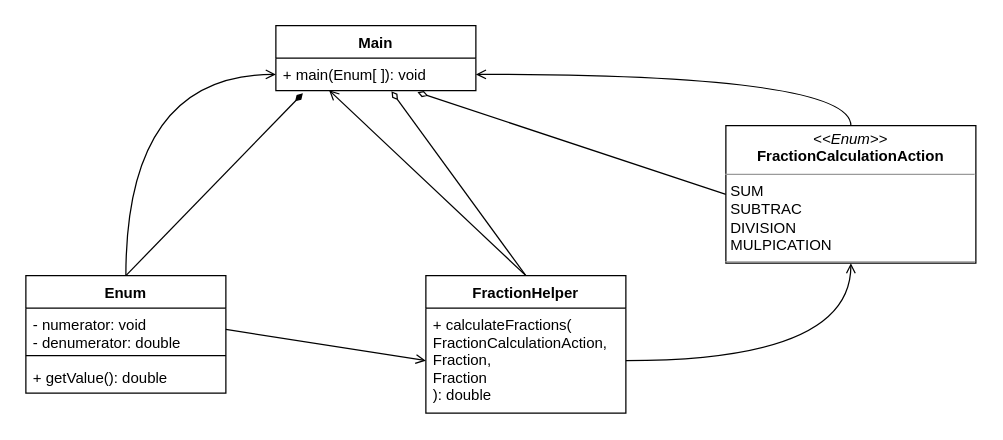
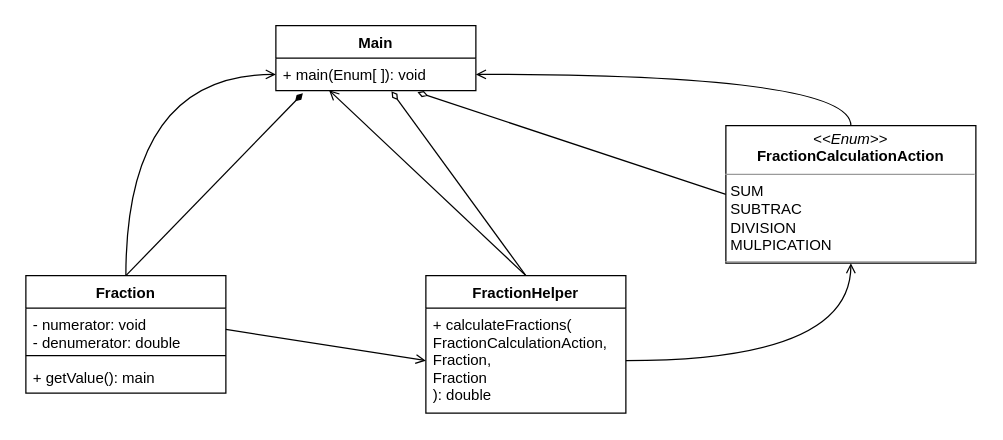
node "Enum": label "Enum" -> "Fraction"
node "+ getValue(): double": label "+ getValue(): double" -> "+ getValue(): main"
